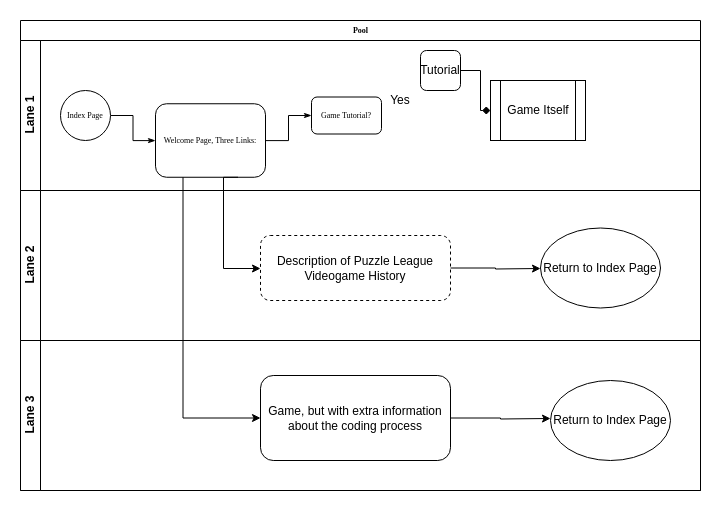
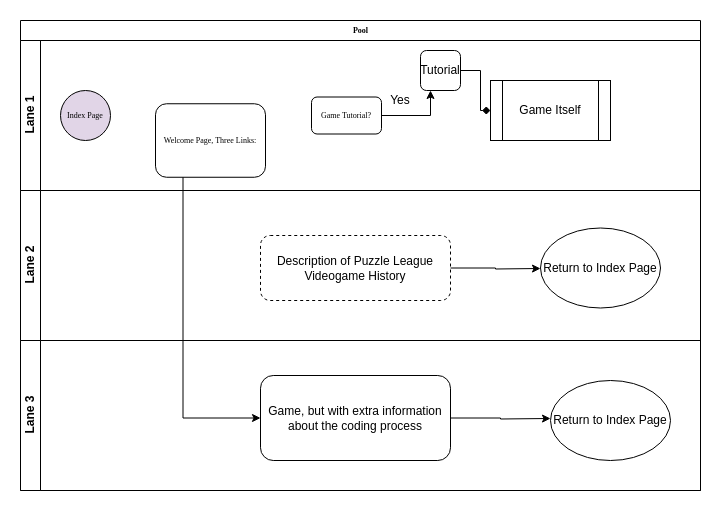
node "Game Itself": size 95x60 -> 120x60
node "Index Page": fillcolor #ffffff -> #e1d5e7
edge "Game Tutorial?" -> "Tutorial": added
edge "Index Page" -> "Welcome Page, Three Links:": removed
edge "Welcome Page, Three Links:" -> "Game Tutorial?": removed
edge "Welcome Page, Three Links:" -> "Description of Puzzle League Videogame History": removed
